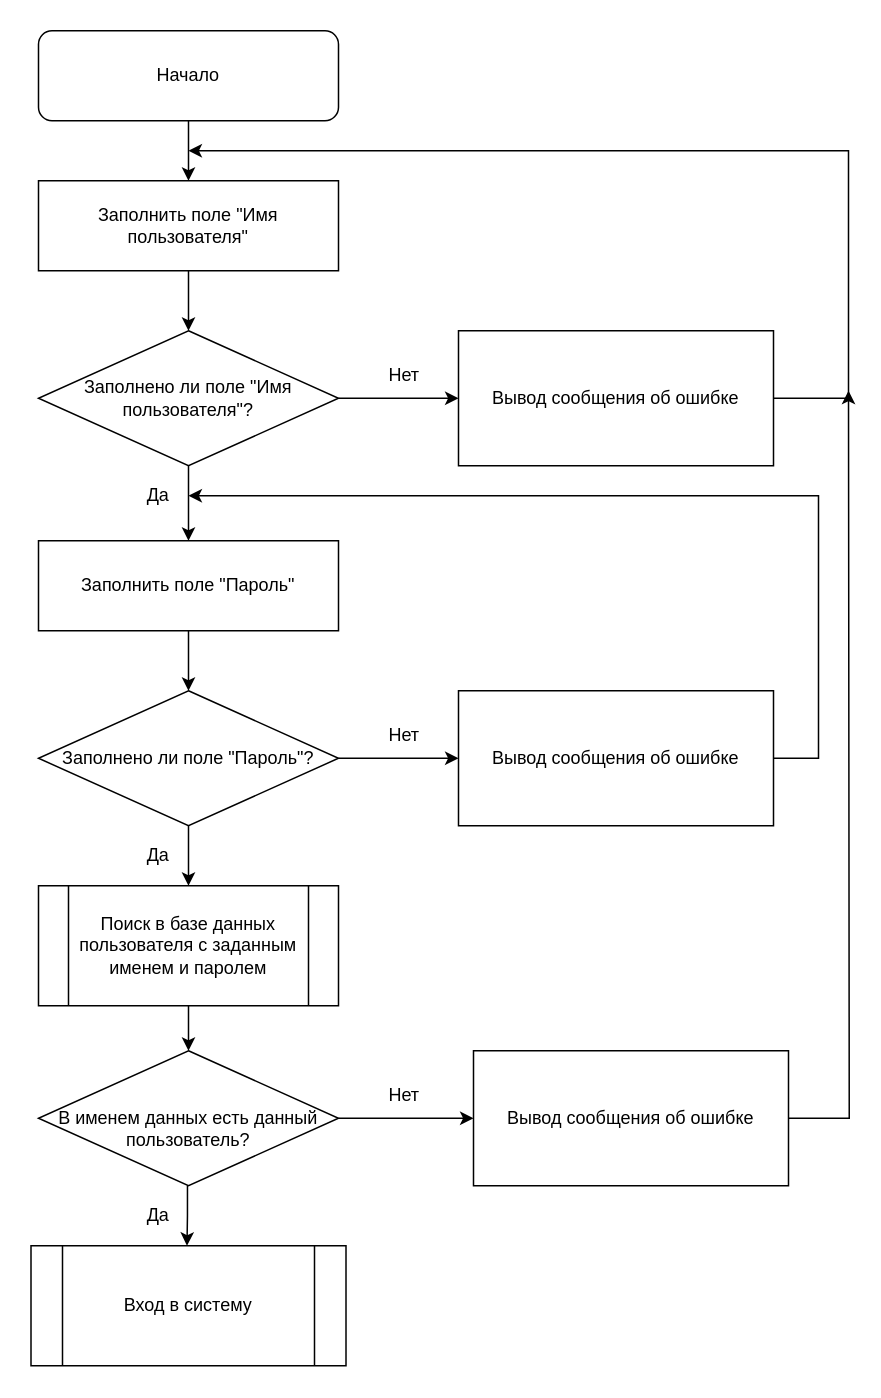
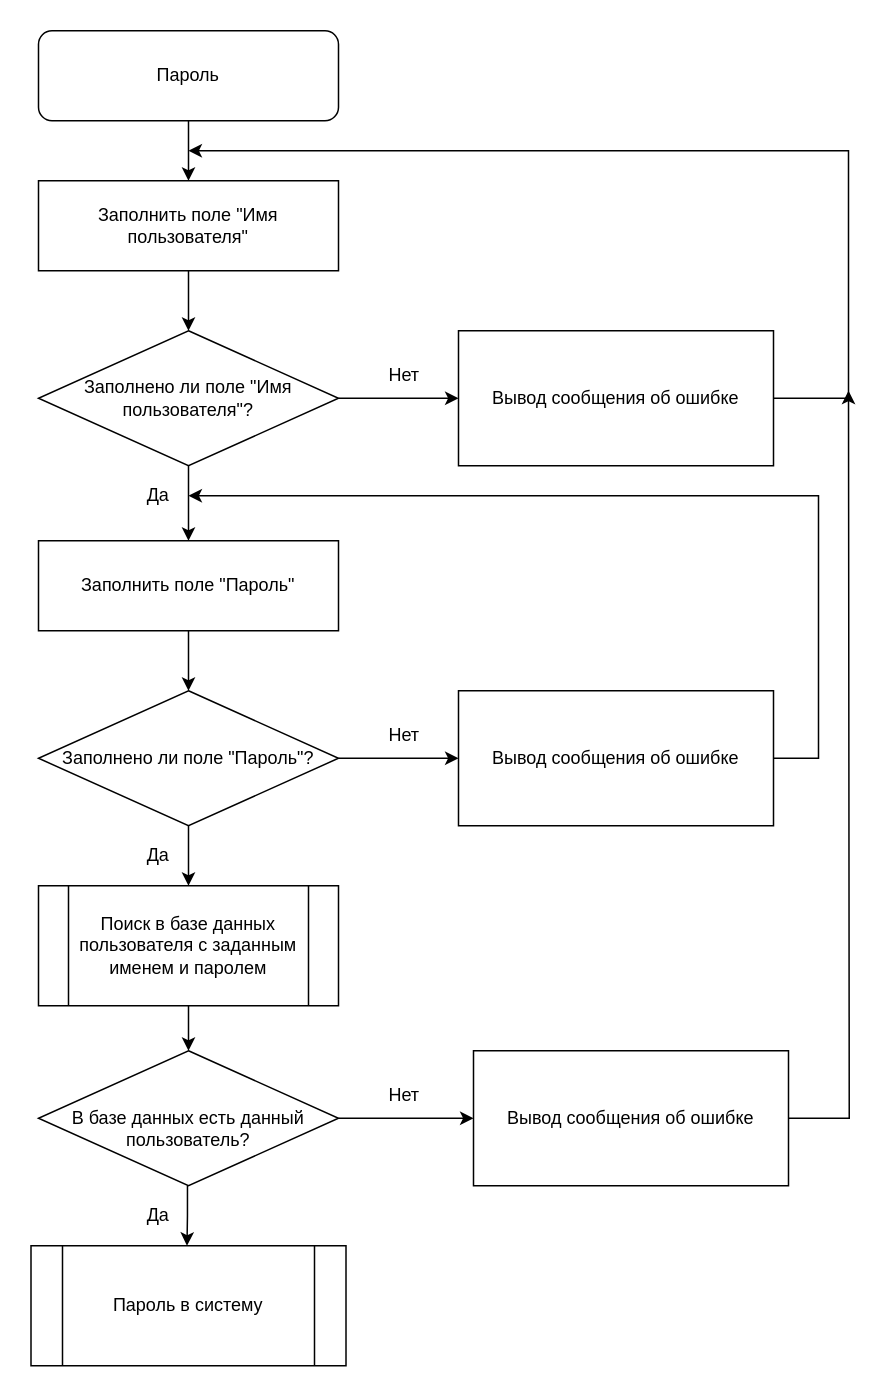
node "Начало": label "Начало" -> "Пароль"
node "В именем данных есть данный пользователь?": label "В именем данных есть данный пользователь?" -> "В базе данных есть данный пользователь?"
node "Вход в систему": label "Вход в систему" -> "Пароль в систему"
